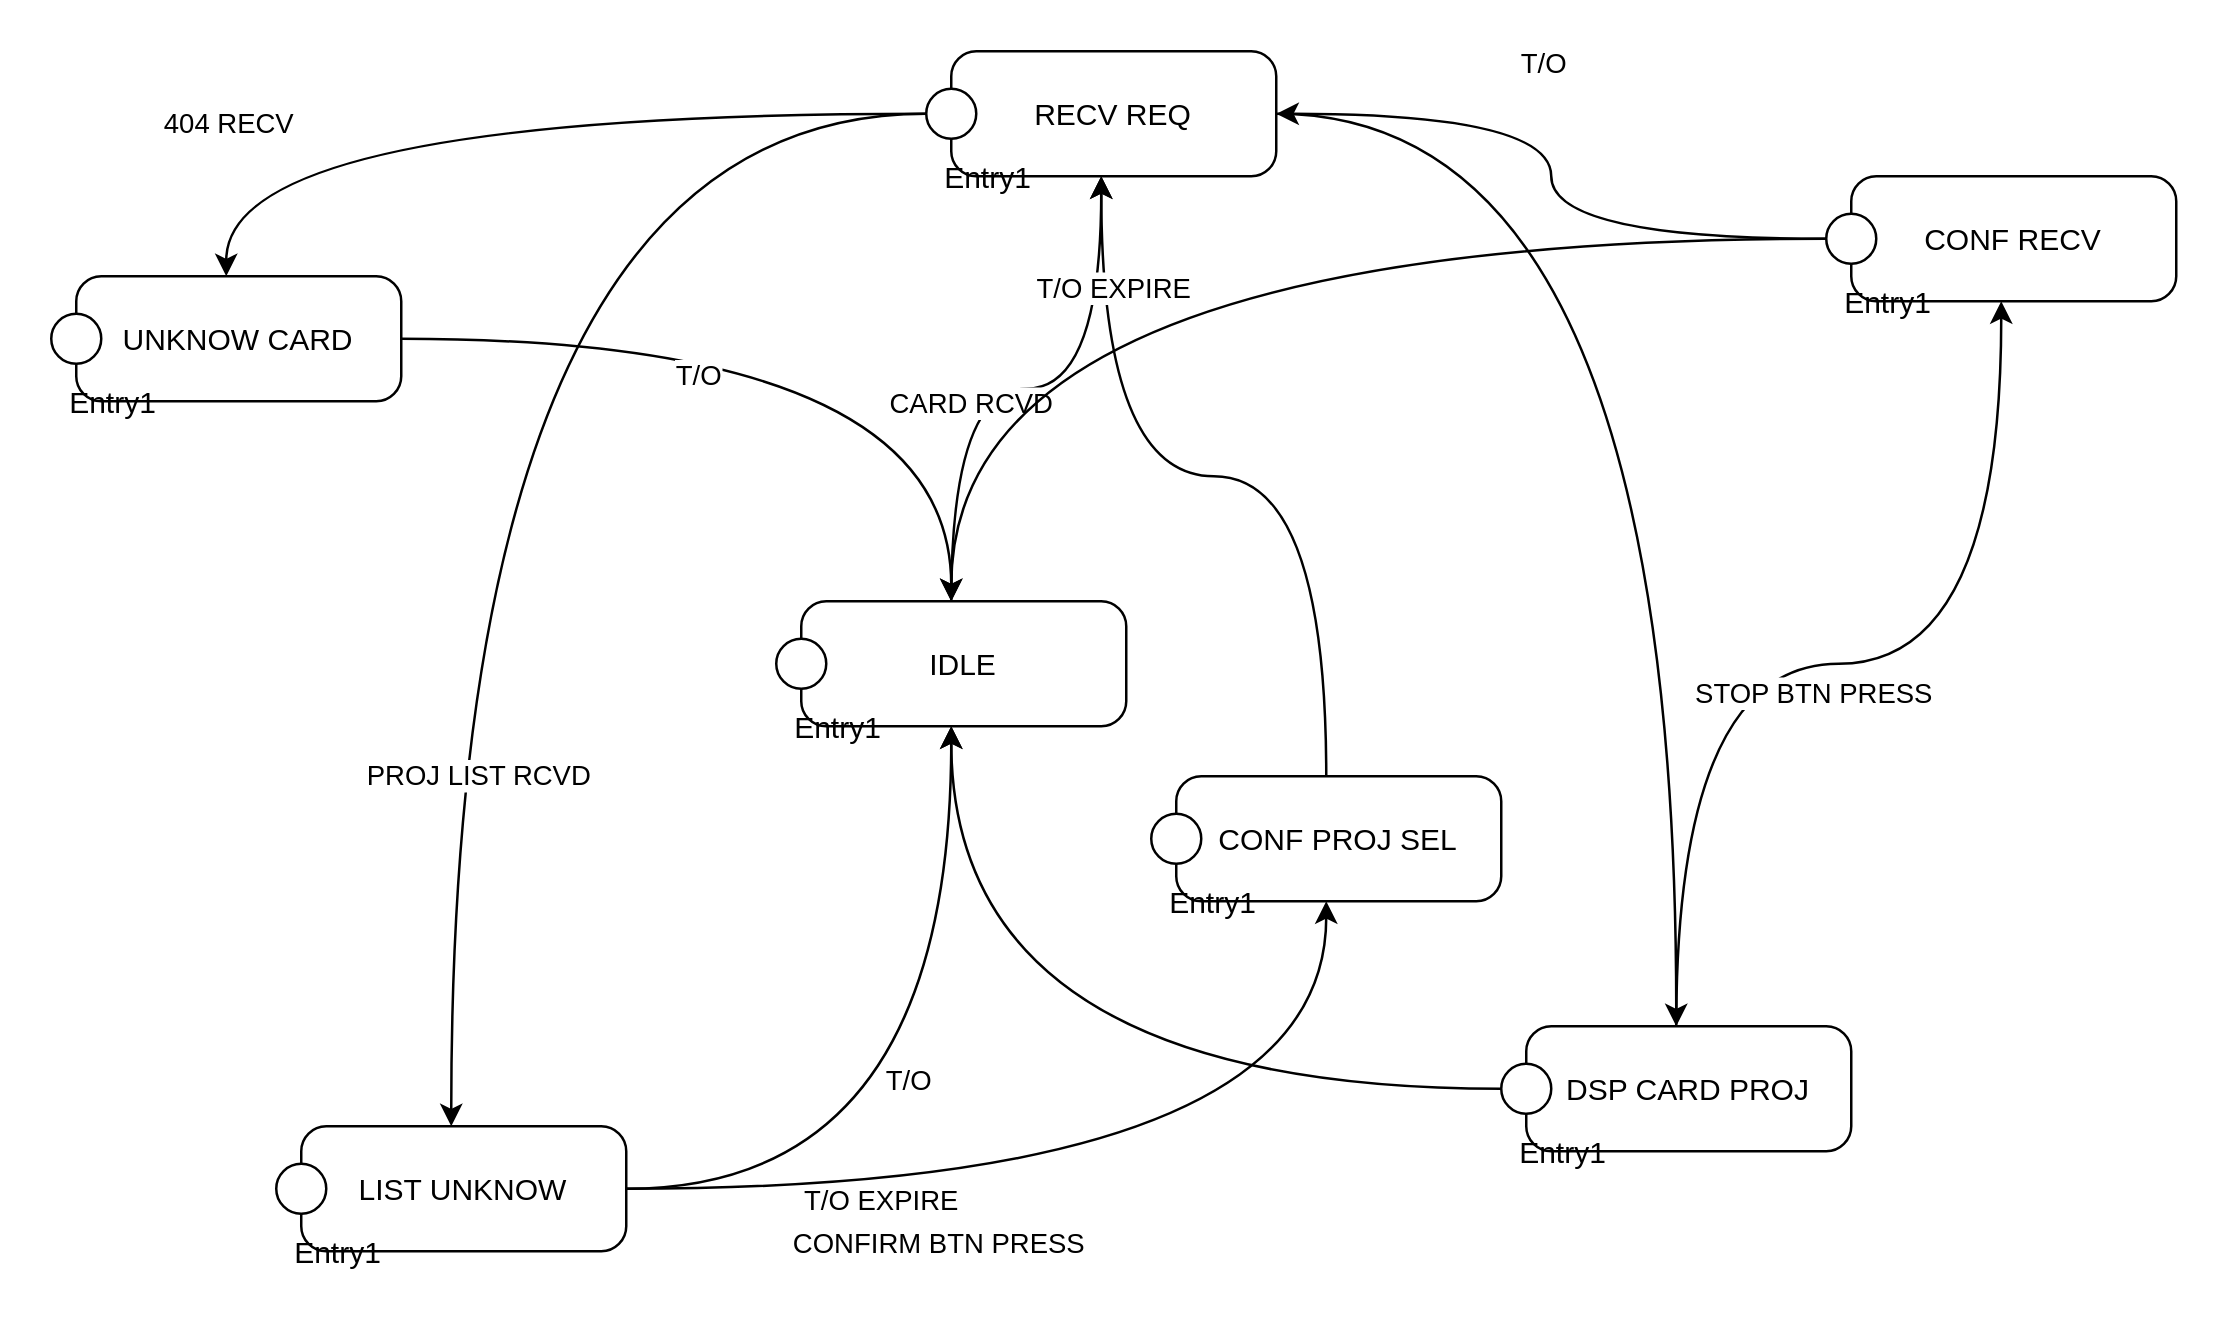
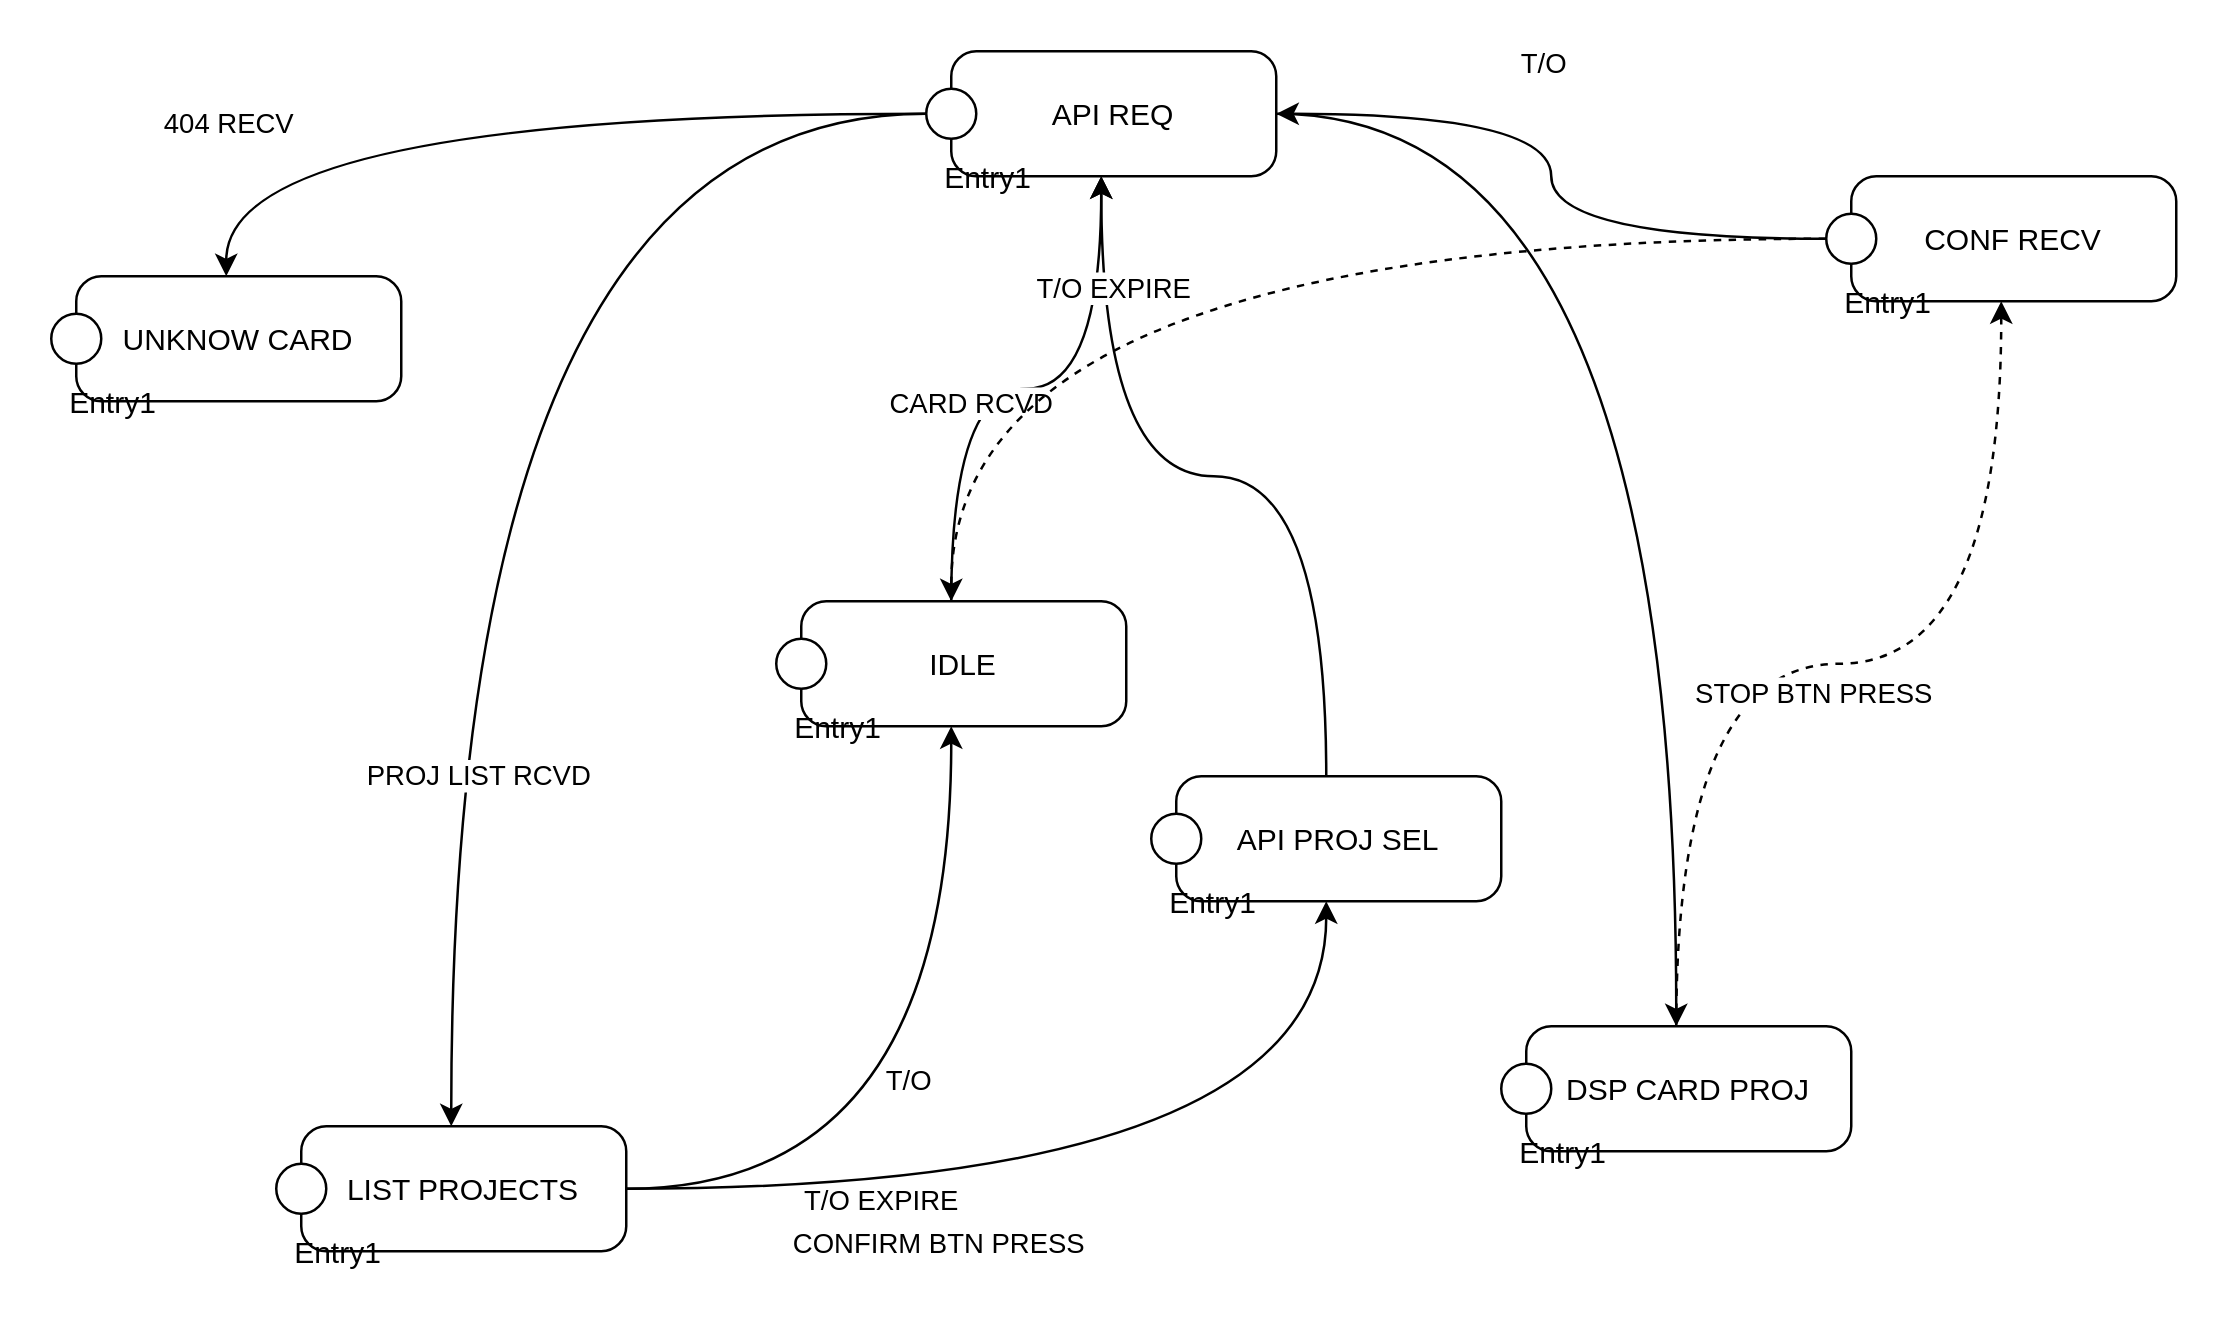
node "RECV REQ": label "RECV REQ" -> "API REQ"
edge "CONF RECV" -> "IDLE": style solid -> dashed
edge "UNKNOW CARD" -> "IDLE": removed, label "T/O"
edge "DSP CARD PROJ" -> "CONF RECV": style solid -> dashed
node "CONF PROJ SEL": label "CONF PROJ SEL" -> "API PROJ SEL"
edge "DSP CARD PROJ" -> "IDLE": removed
node "LIST UNKNOW": label "LIST UNKNOW" -> "LIST PROJECTS"
